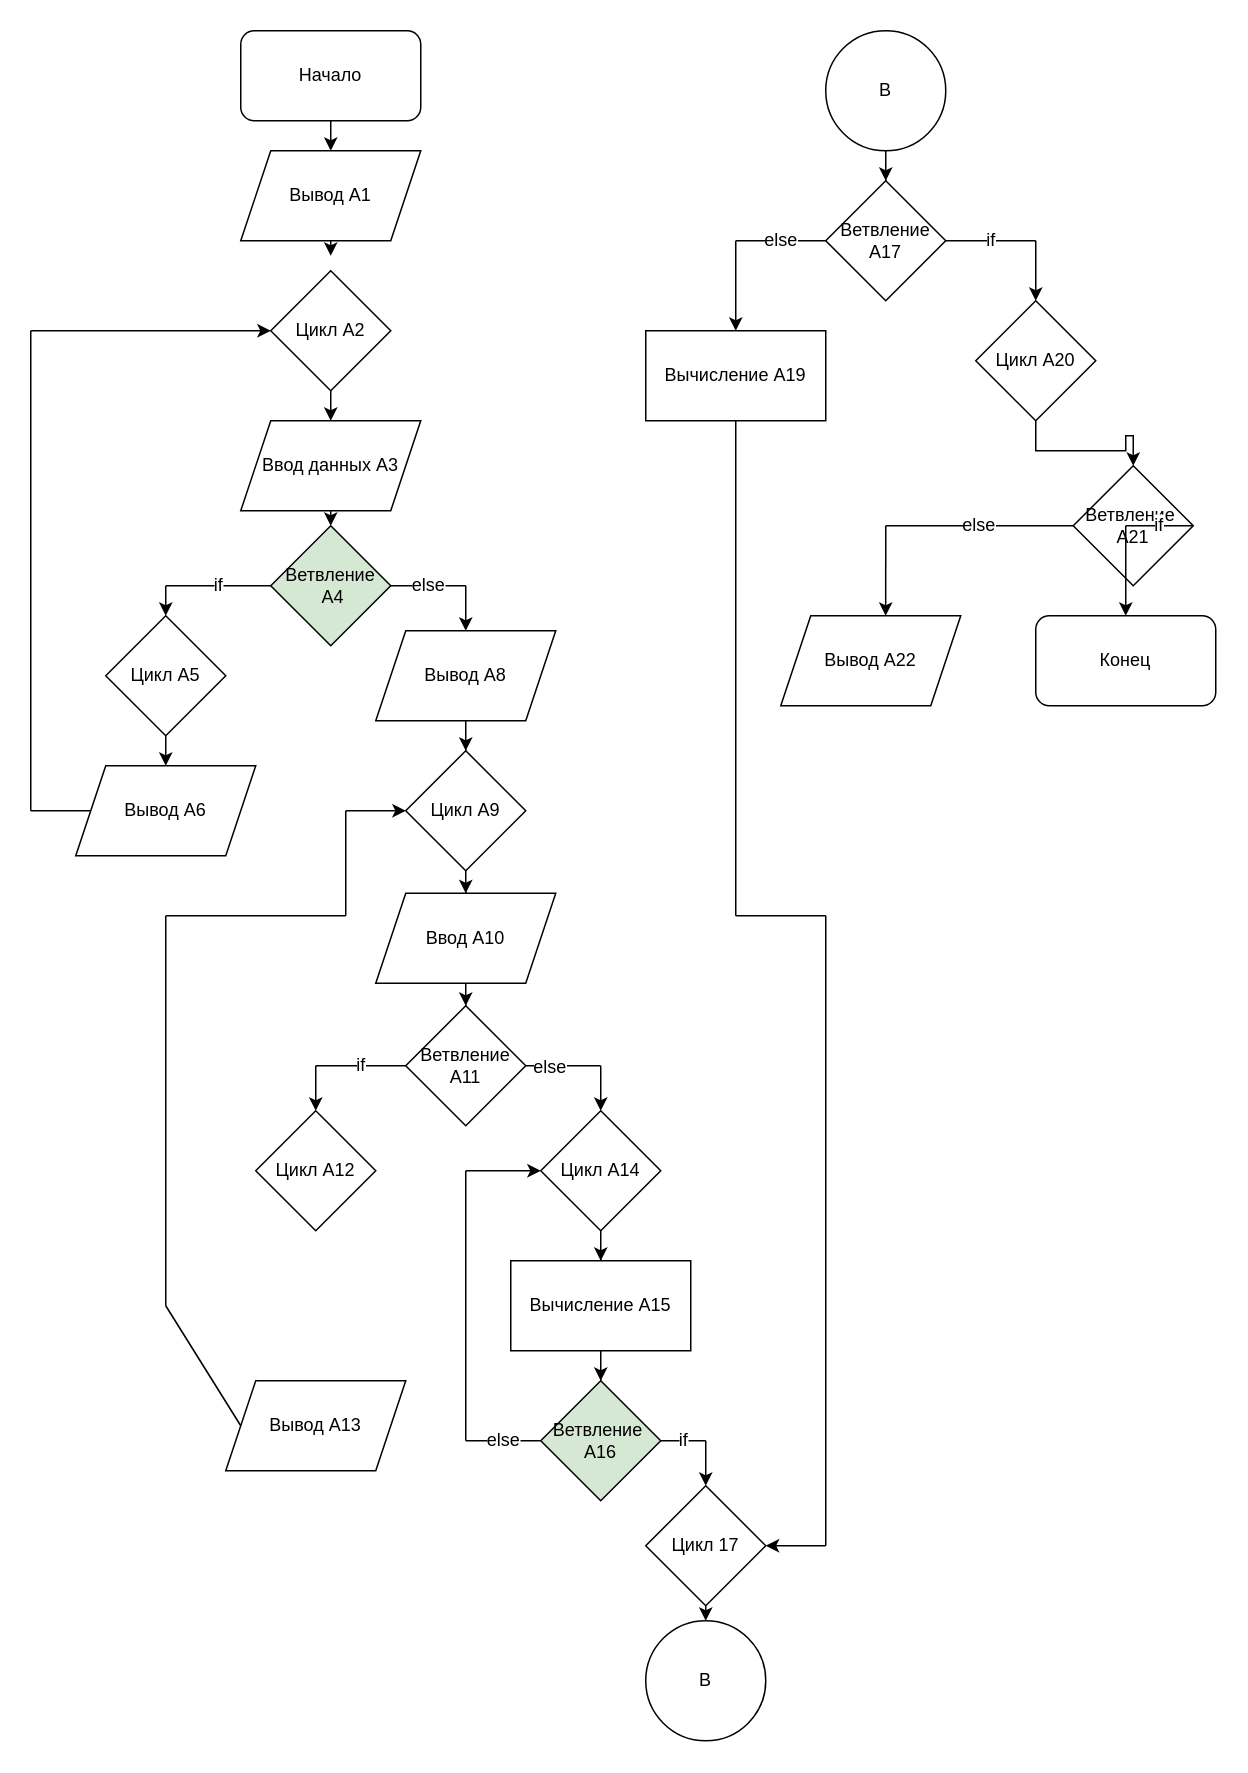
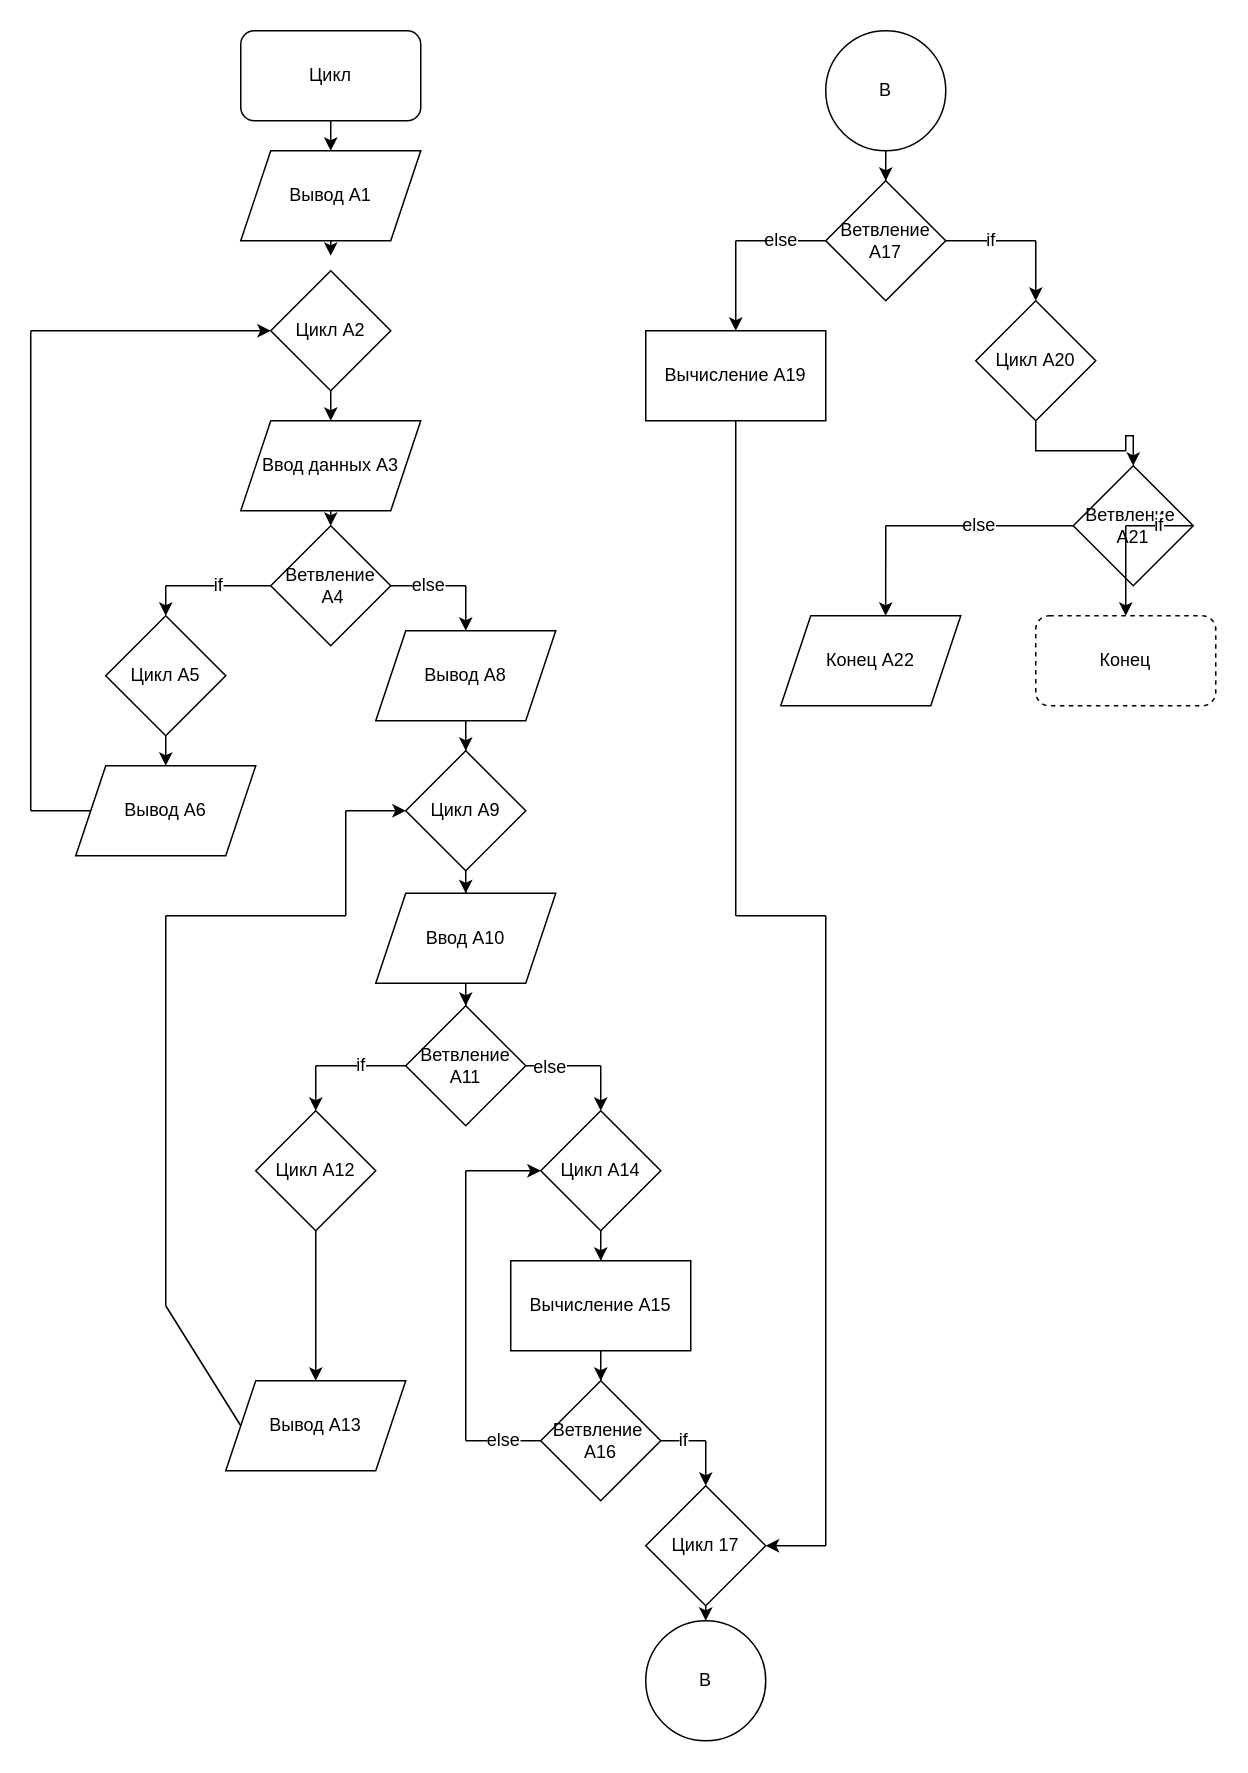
node "Начало": label "Начало" -> "Цикл"
node "Ветвление А4": fillcolor #d5e8d4 -> #ffffff
node "Вывод А22": label "Вывод А22" -> "Конец А22"
node "Конец": style solid -> dashed
edge "Цикл А12" -> "Вывод А13": added
node "Ветвление А16": fillcolor #d5e8d4 -> #ffffff
